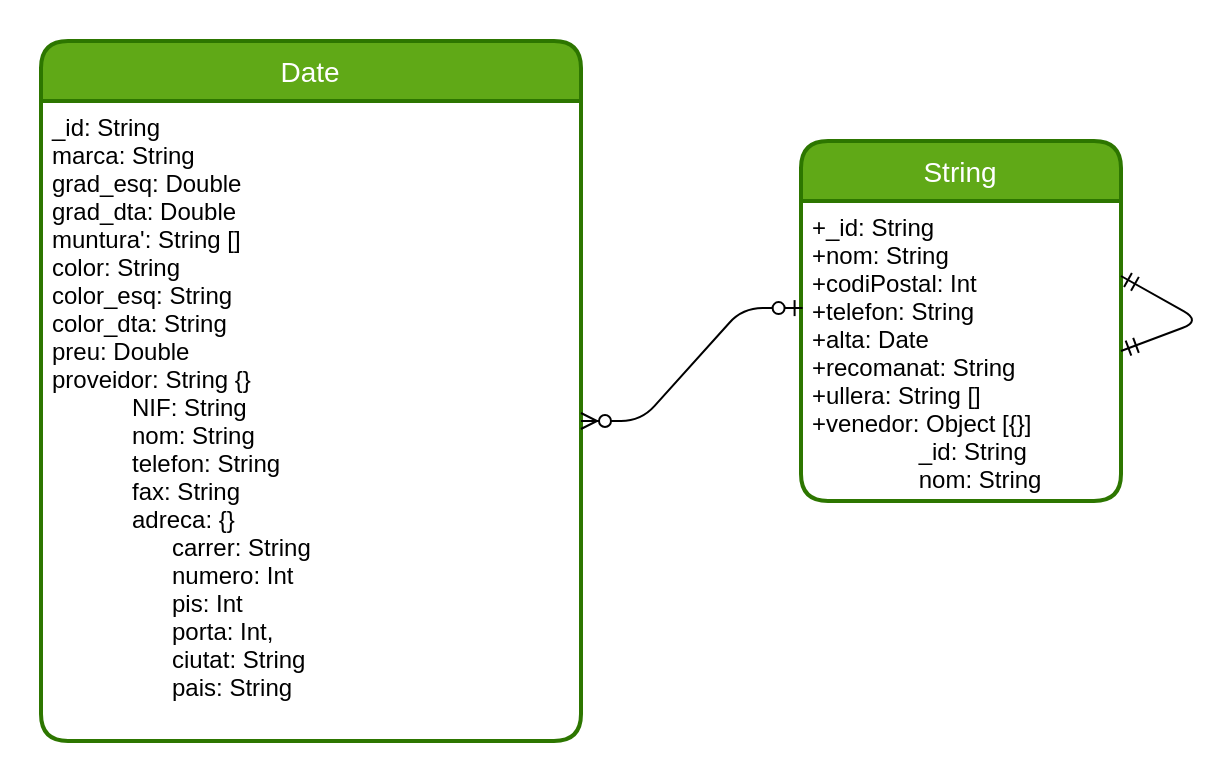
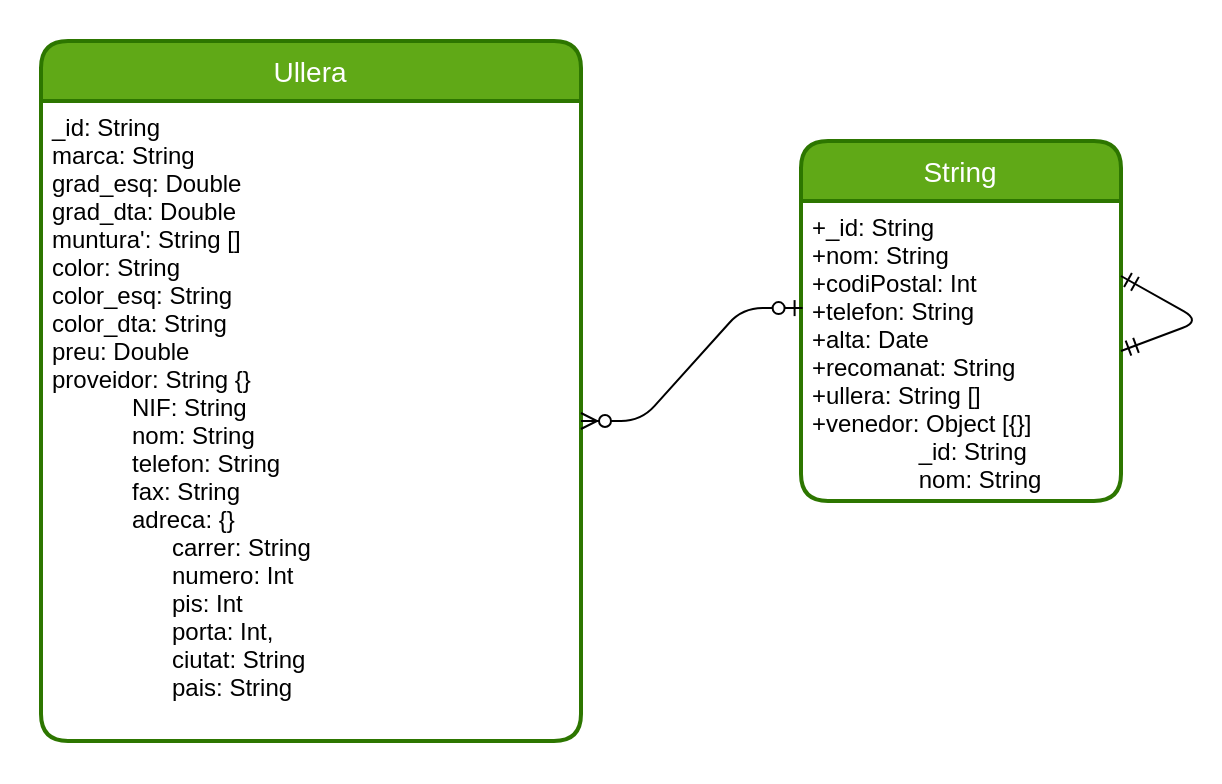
node "Date": label "Date" -> "Ullera"
